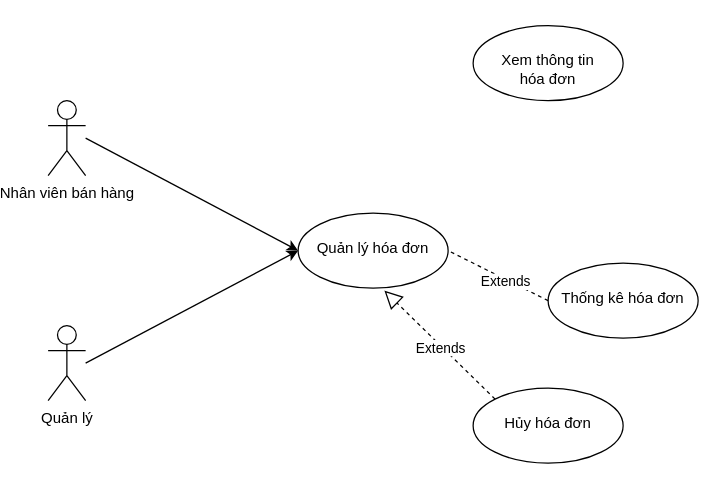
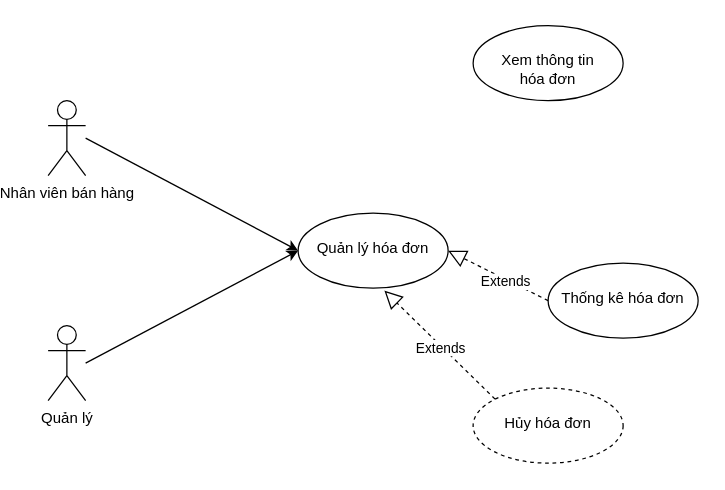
edge "Quản lý hóa đơn" -- "Thống kê hóa đơn": arrowhead none -> block
node "Hủy hóa đơn": style solid -> dashed
